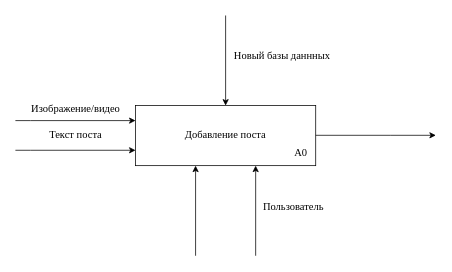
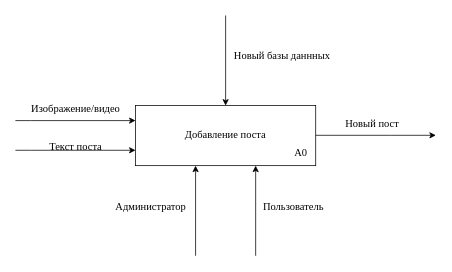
node "Новый пост": added
node "Текст поста": moved (75, 135) -> (75, 147)
node "Администратор": added
